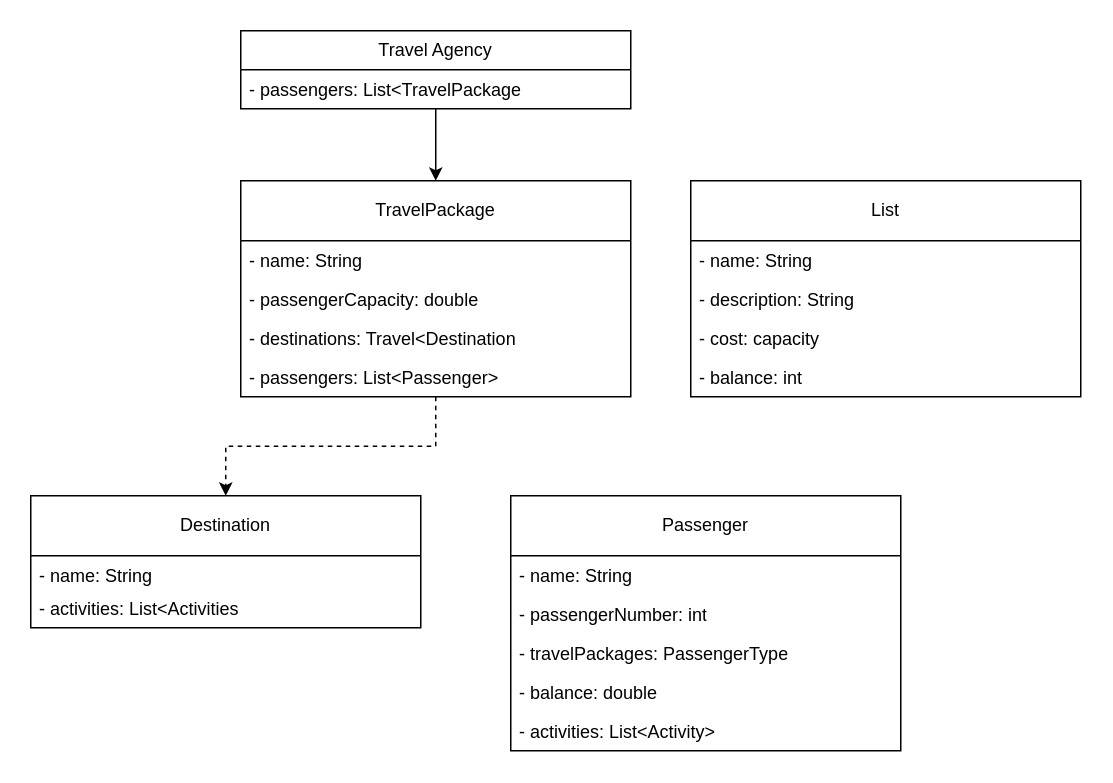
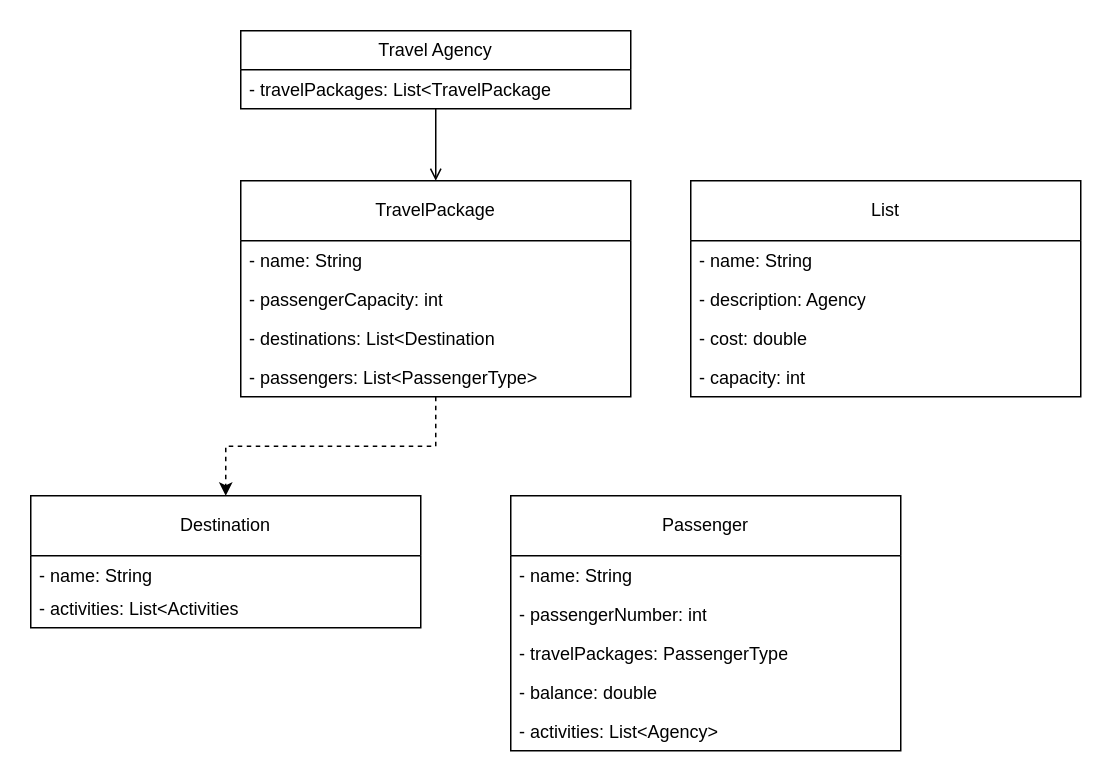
node "- passengers: List<TravelPackage": label "- passengers: List<TravelPackage" -> "- travelPackages: List<TravelPackage"
edge "Travel Agency" -> "TravelPackage": arrowhead classic -> open
node "- passengerCapacity: double": label "- passengerCapacity: double" -> "- passengerCapacity: int"
node "- description: String": label "- description: String" -> "- description: Agency"
node "- destinations: Travel<Destination": label "- destinations: Travel<Destination" -> "- destinations: List<Destination"
node "- cost: capacity": label "- cost: capacity" -> "- cost: double"
node "- passengers: List<Passenger>": label "- passengers: List<Passenger>" -> "- passengers: List<PassengerType>"
node "- balance: int": label "- balance: int" -> "- capacity: int"
node "- activities: List<Activity>": label "- activities: List<Activity>" -> "- activities: List<Agency>"
